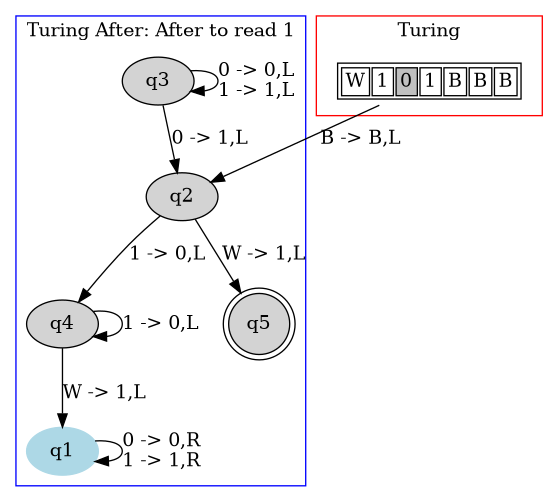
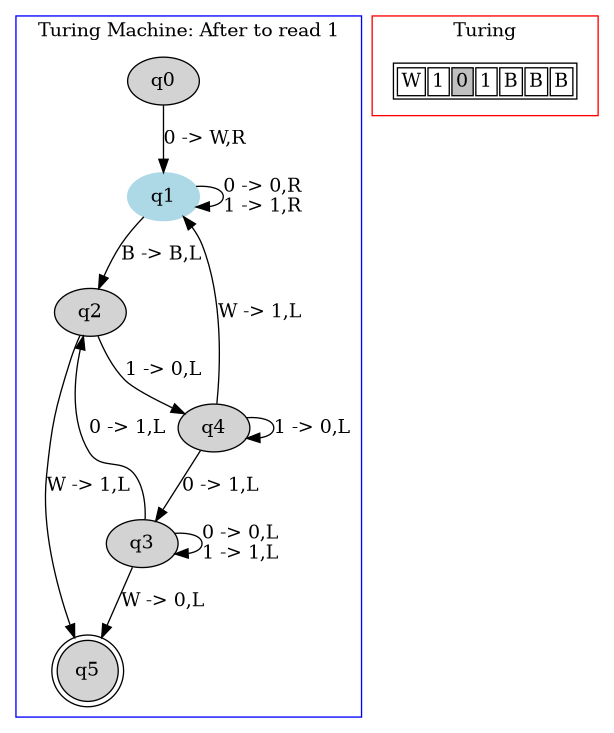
cluster "Turing After: After to read 1": label "Turing After: After to read 1" -> "Turing Machine: After to read 1"
node "q0": added
edge "W" -> "q2": now "q1" -> "q2"
edge "q4" -> "q3": added, label "0 -> 1,L"
edge "q3" -> "q5": added, label "W -> 0,L"
